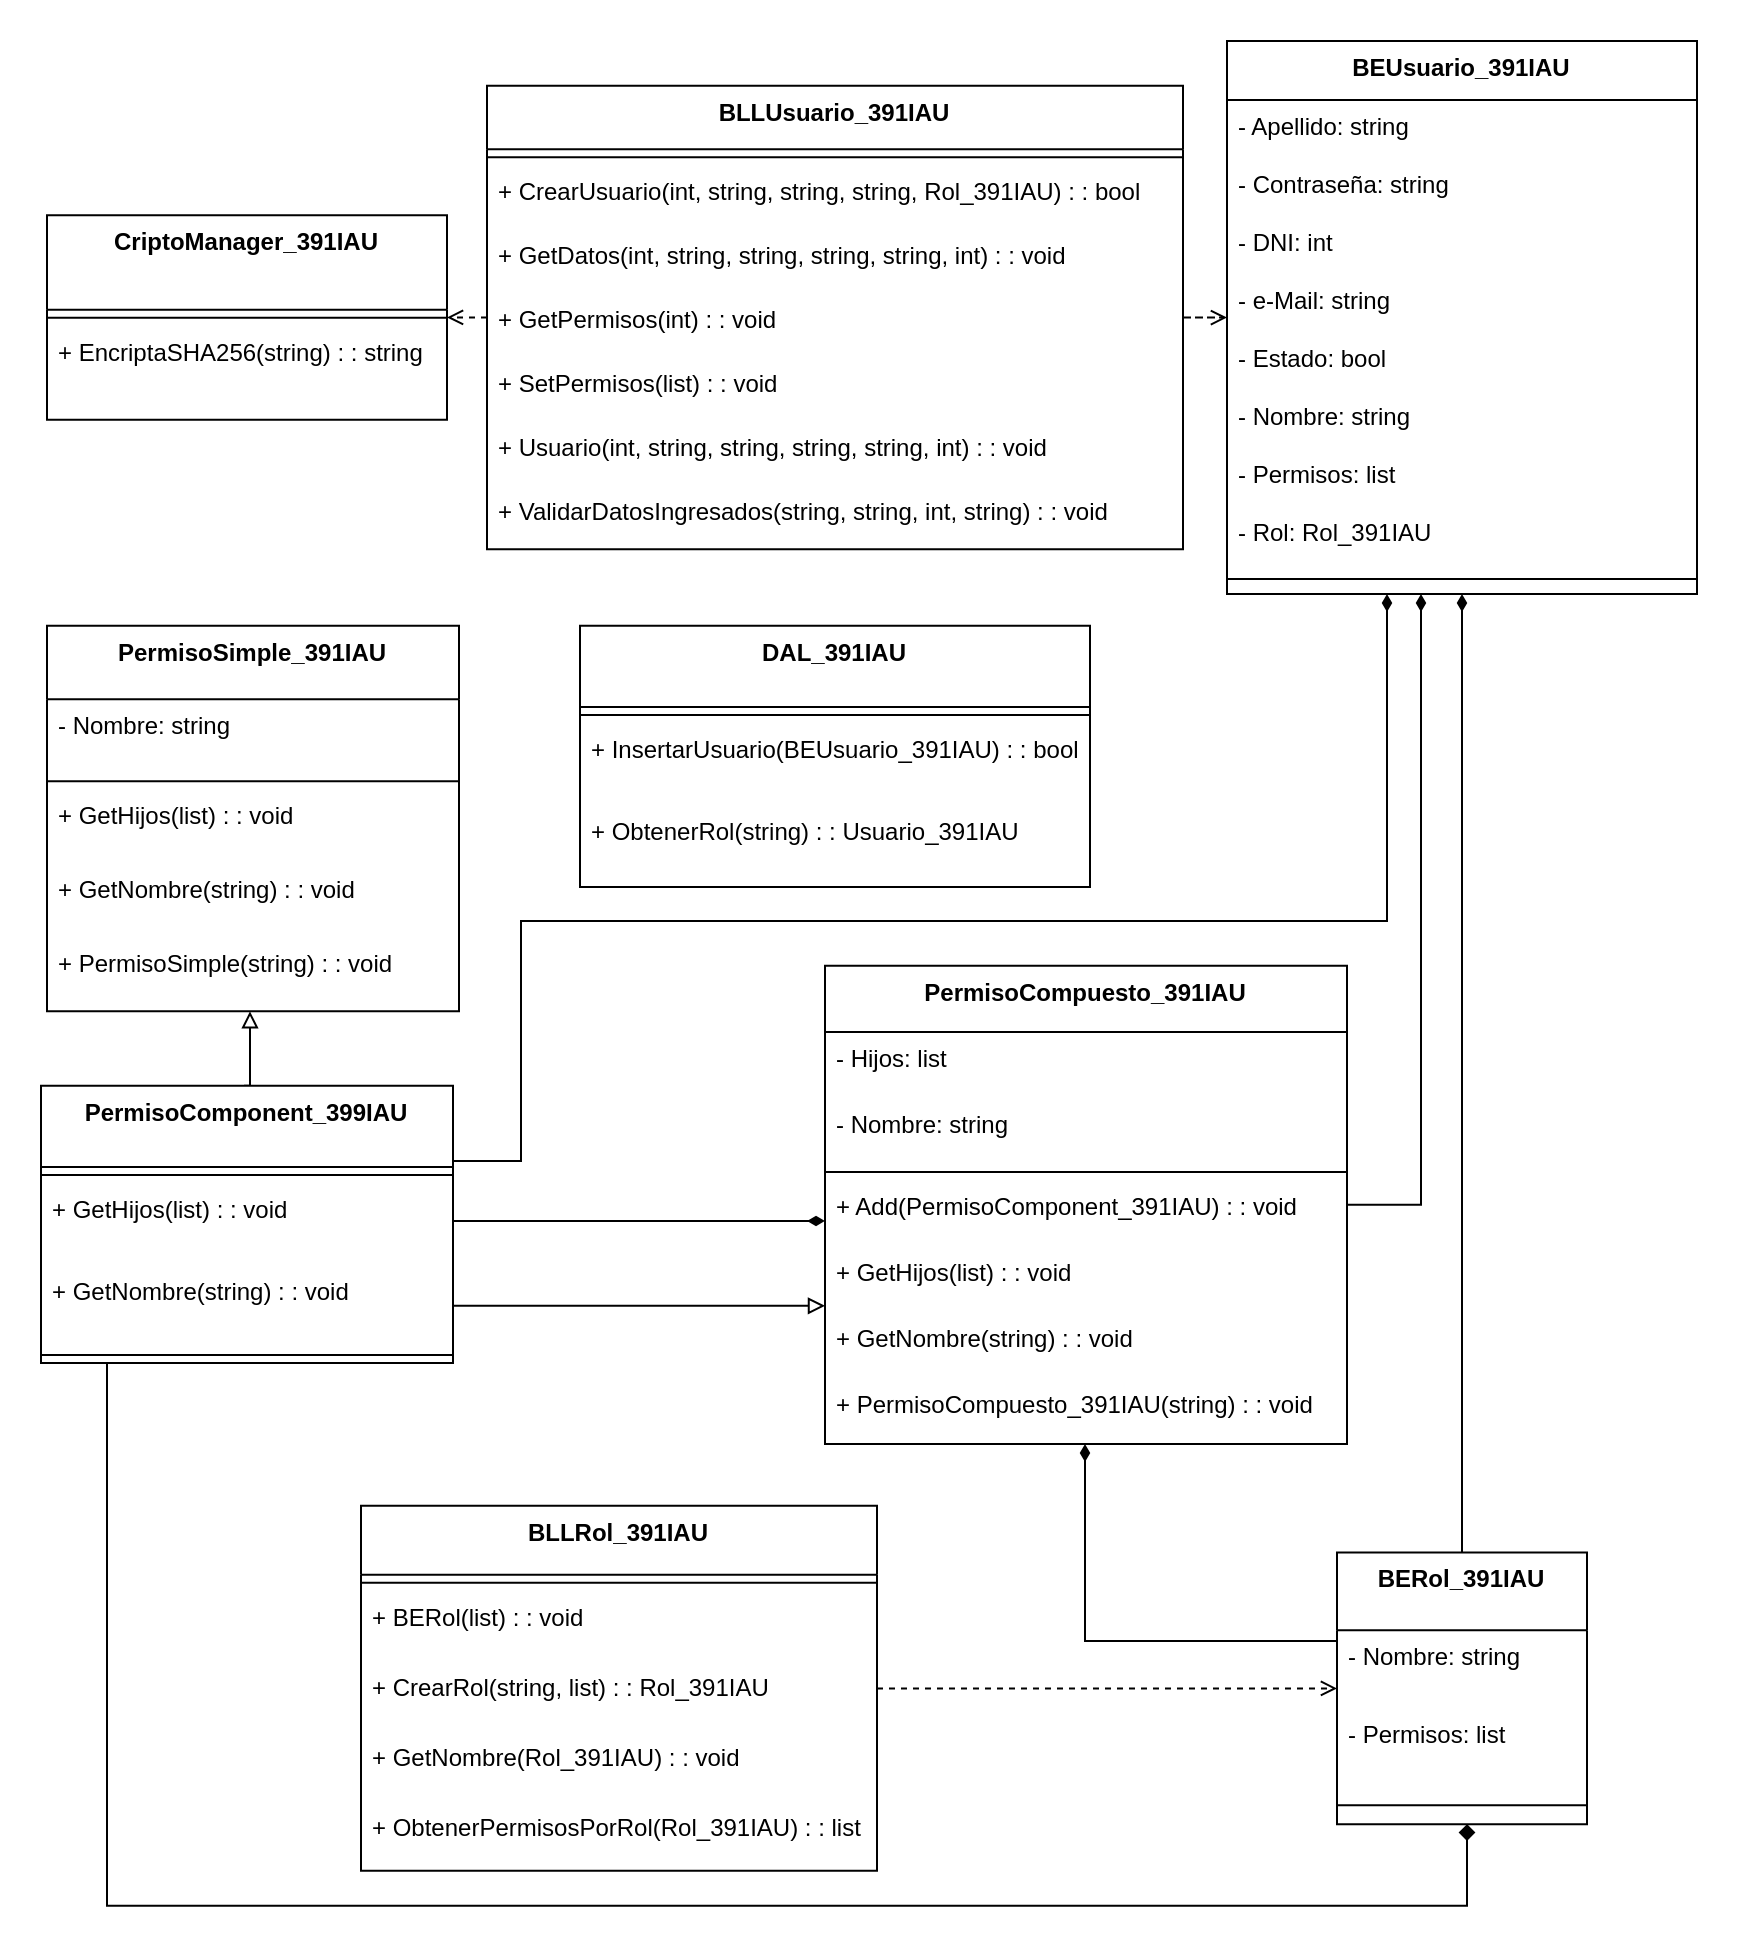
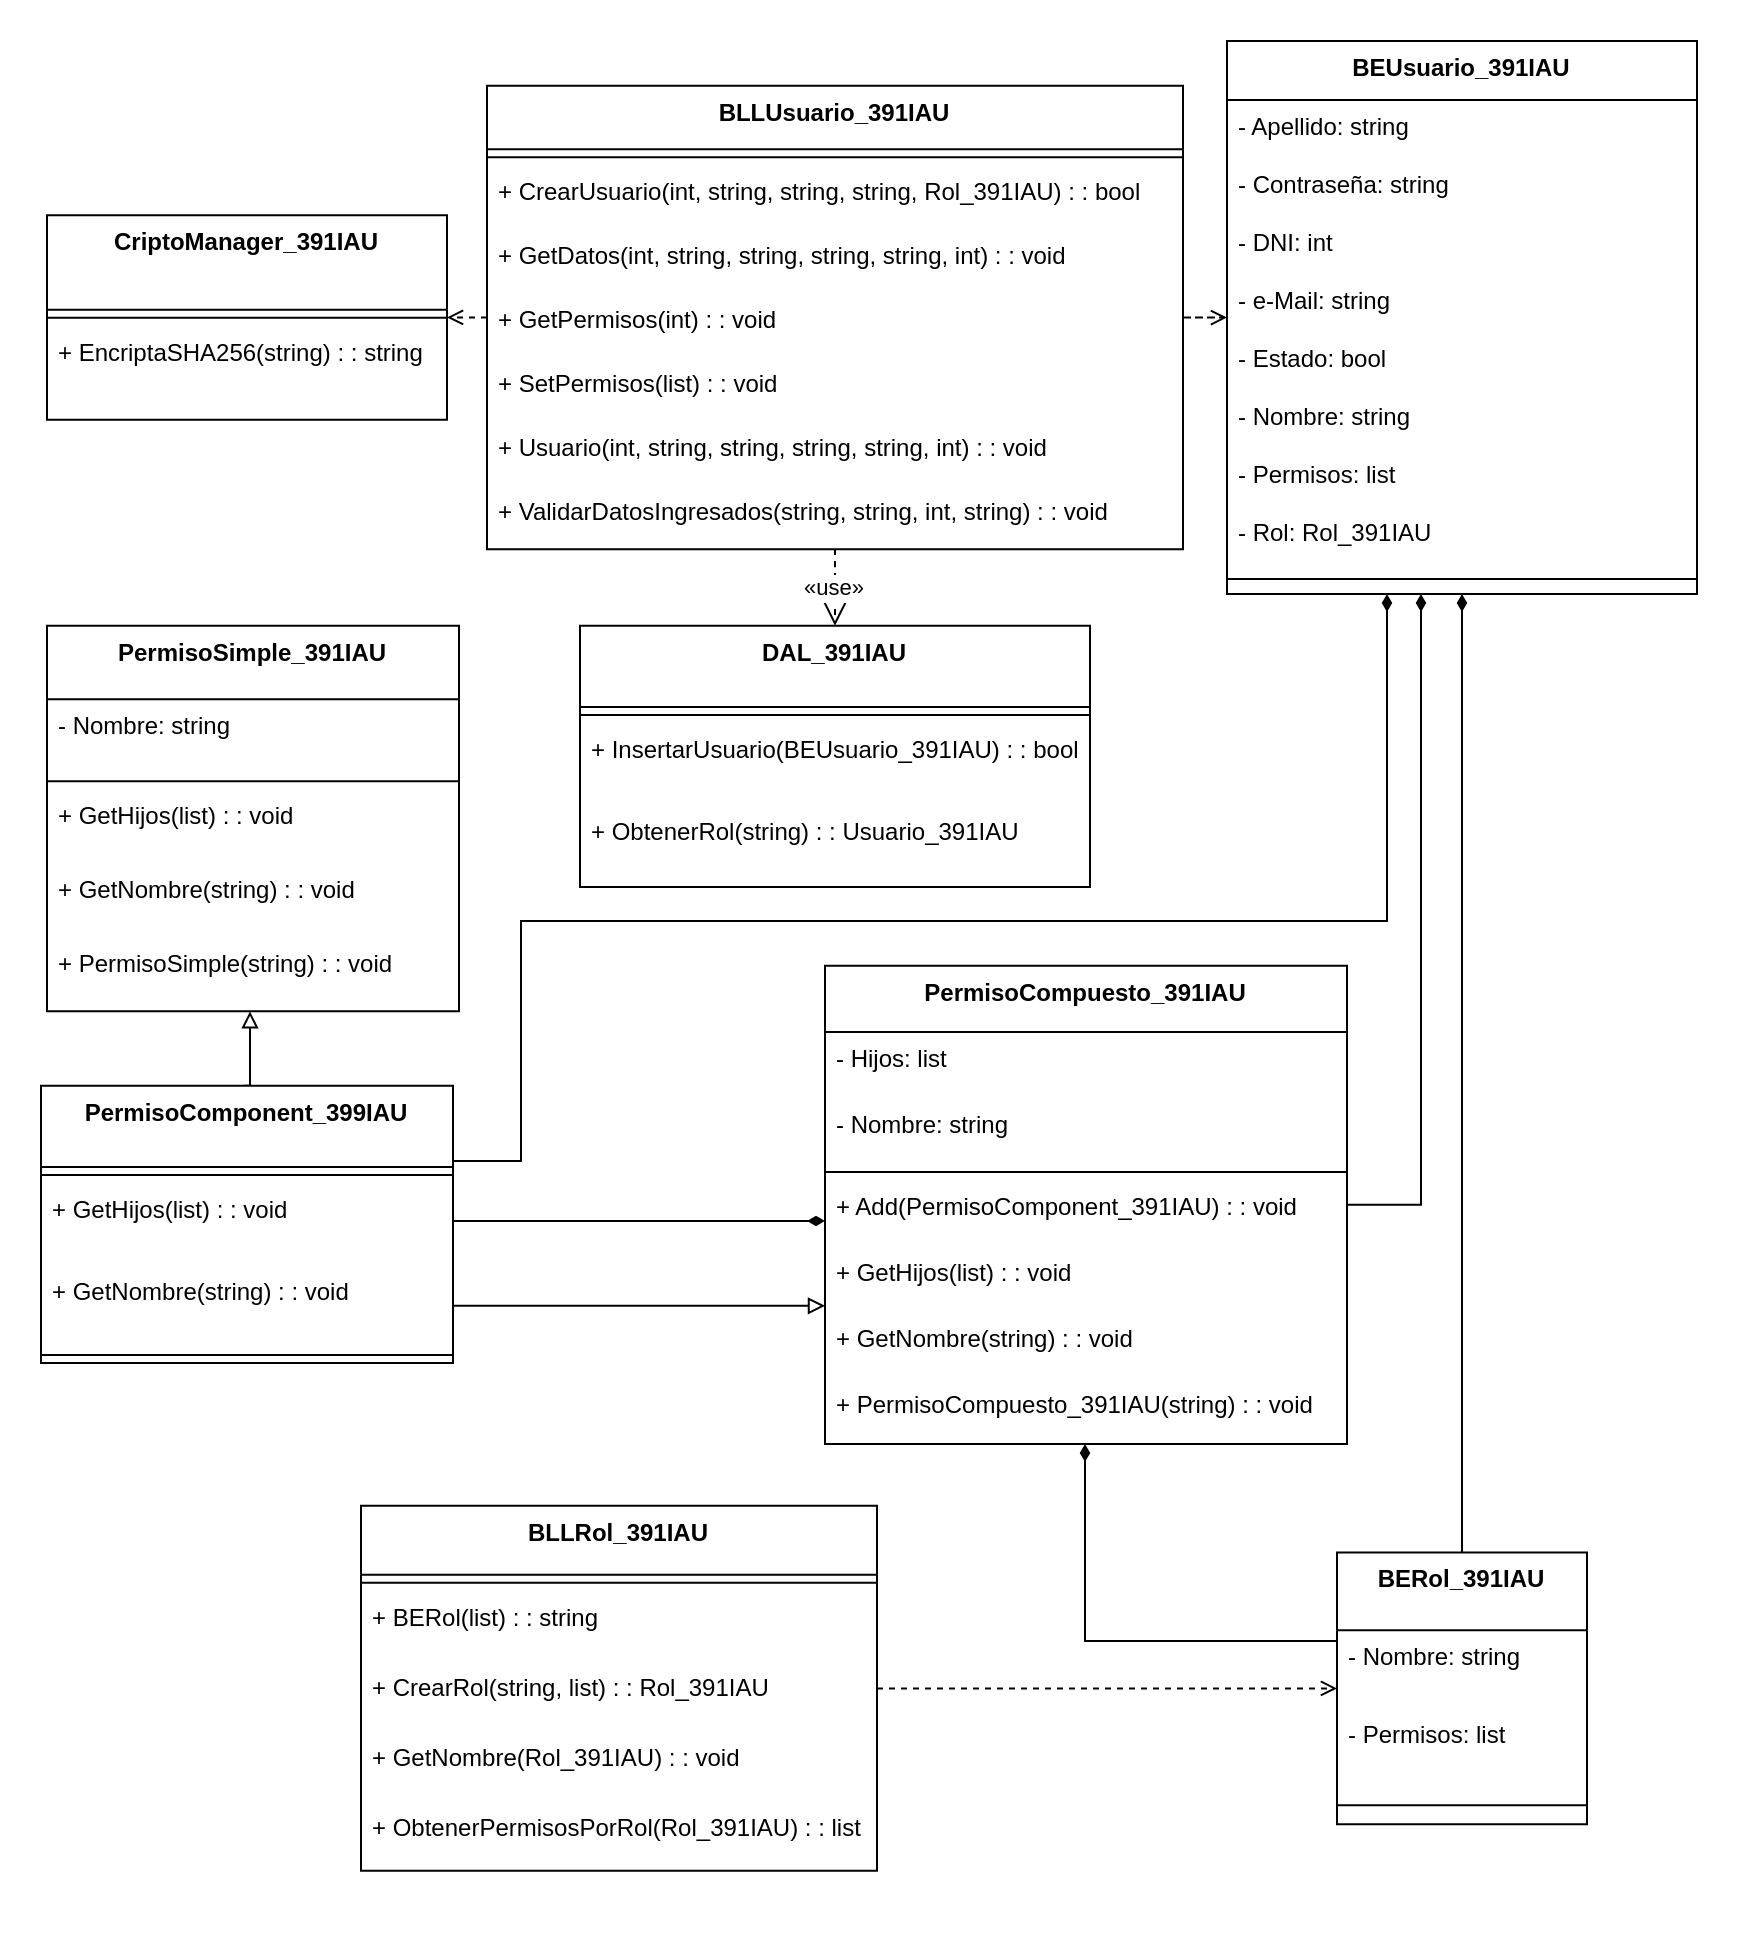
edge "BLLUsuario_391IAU" -> "DAL_391IAU": added, label "«use»"
node "+ BERol(list) : : void": label "+ BERol(list) : : void" -> "+ BERol(list) : : string"
edge "PermisoComponent_399IAU" -> "BERol_391IAU": removed
